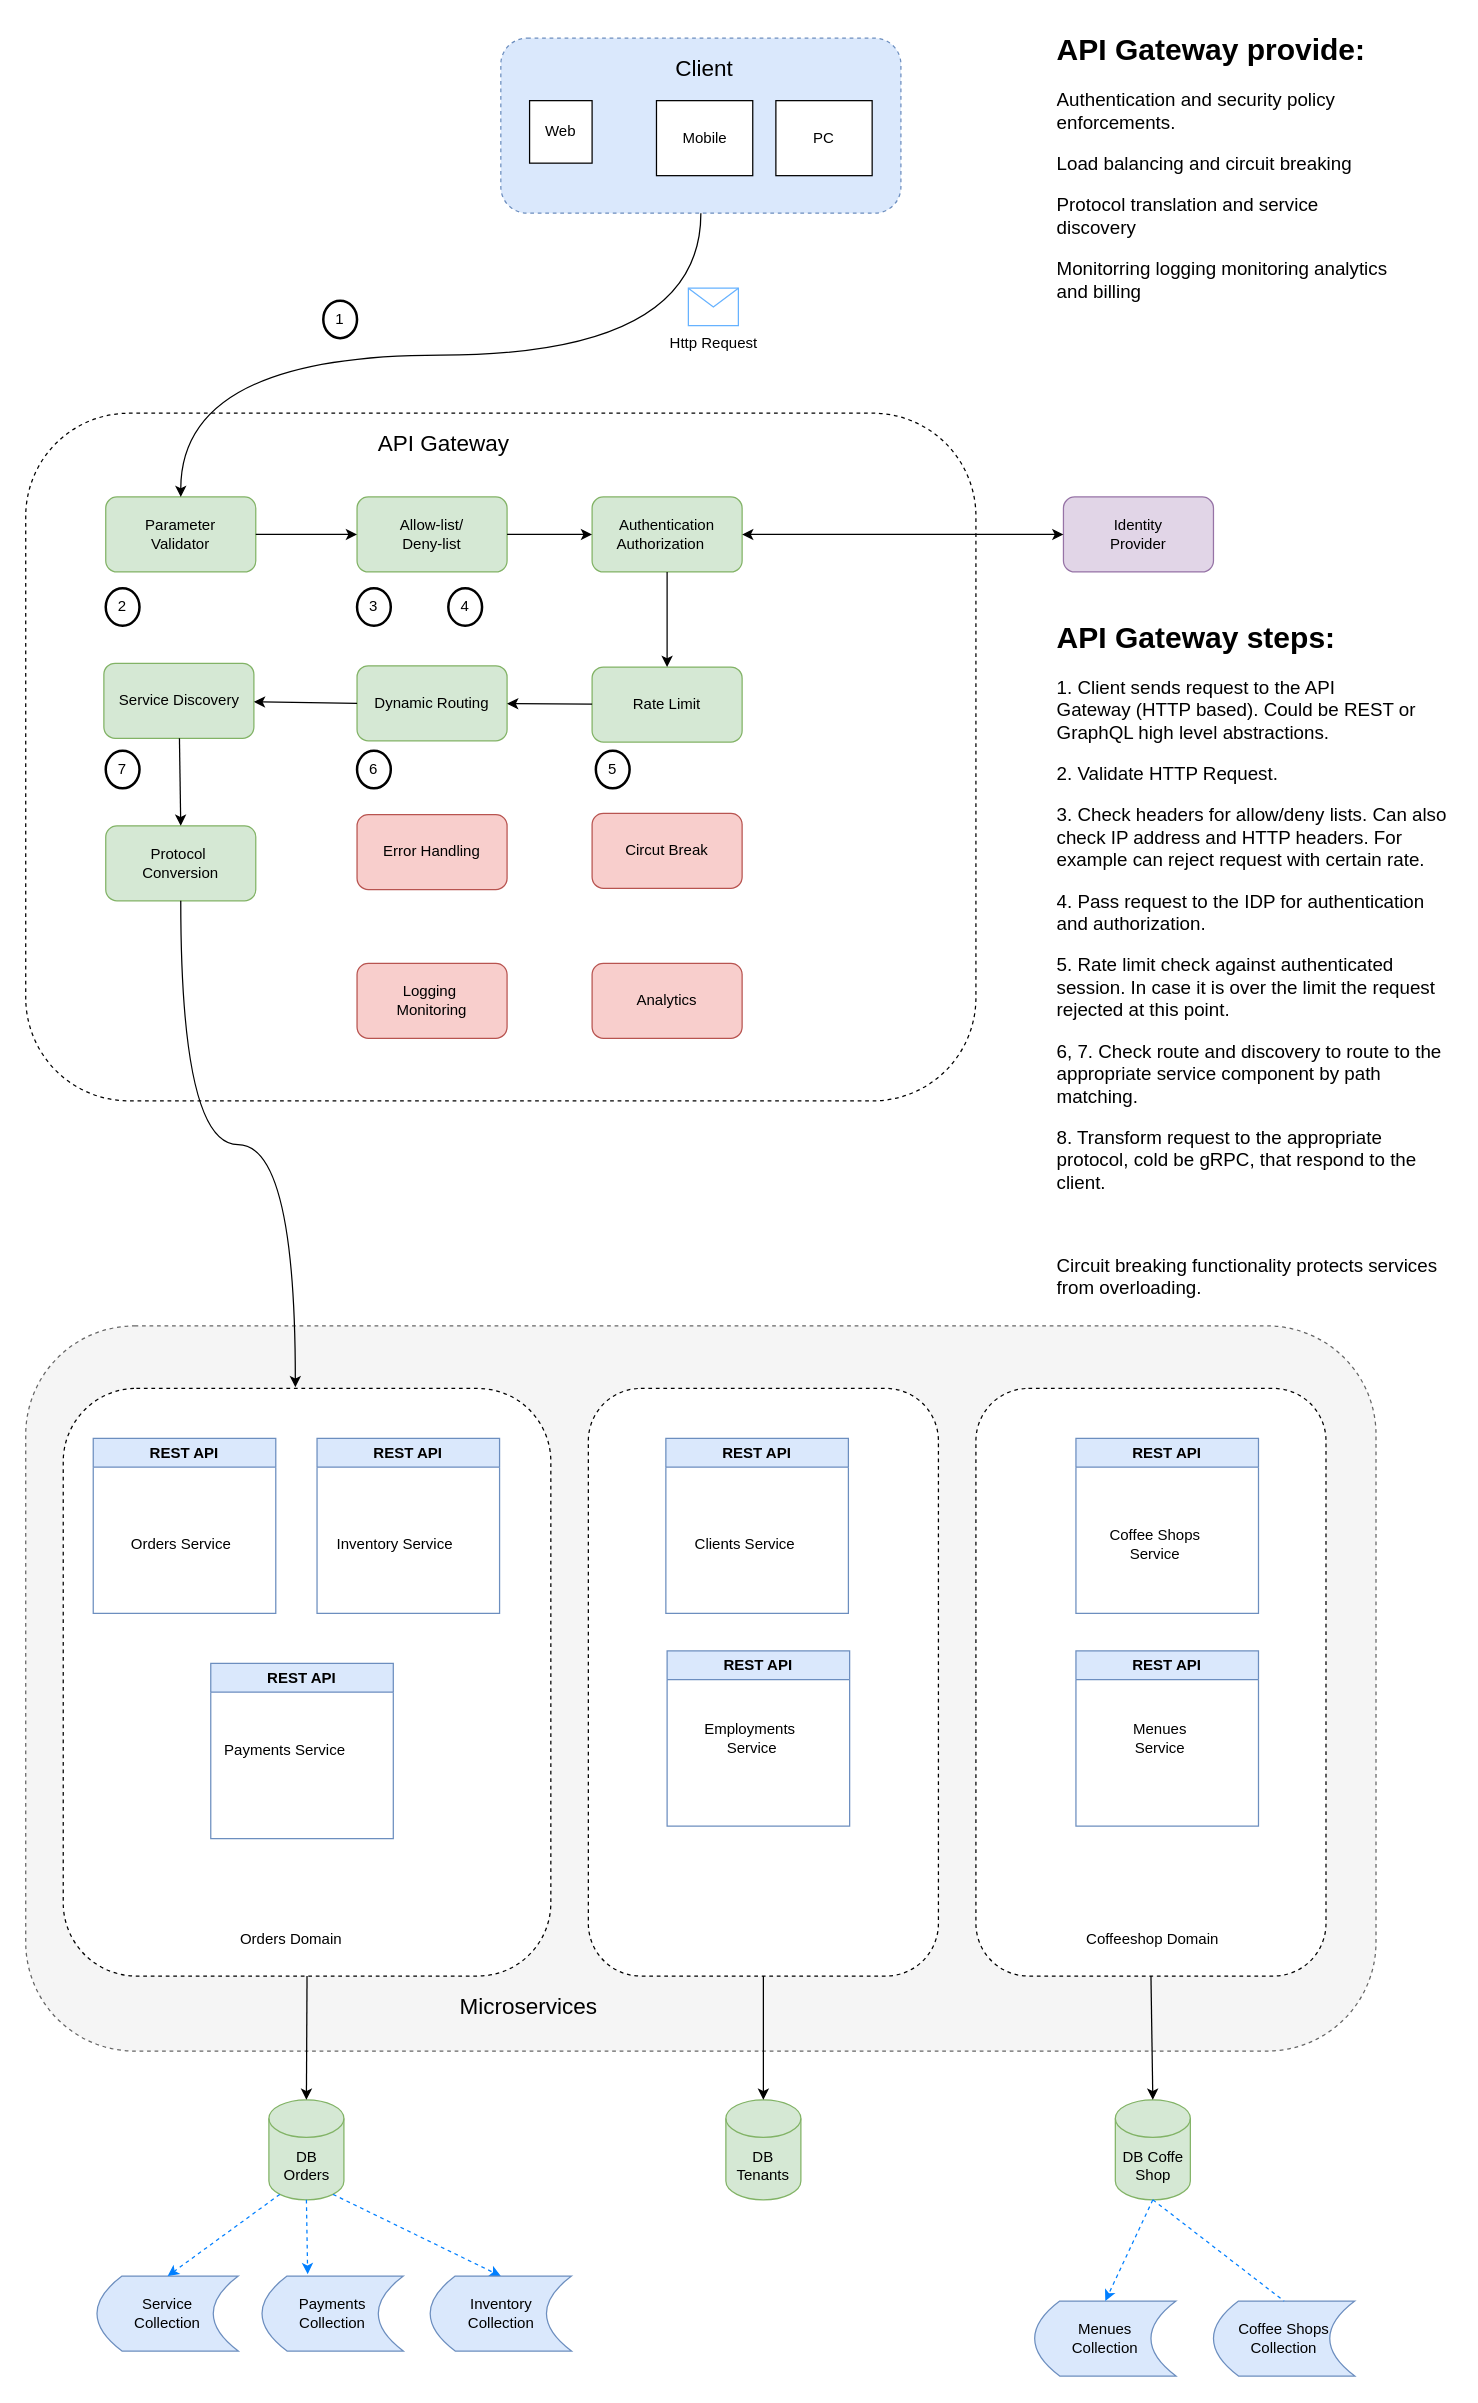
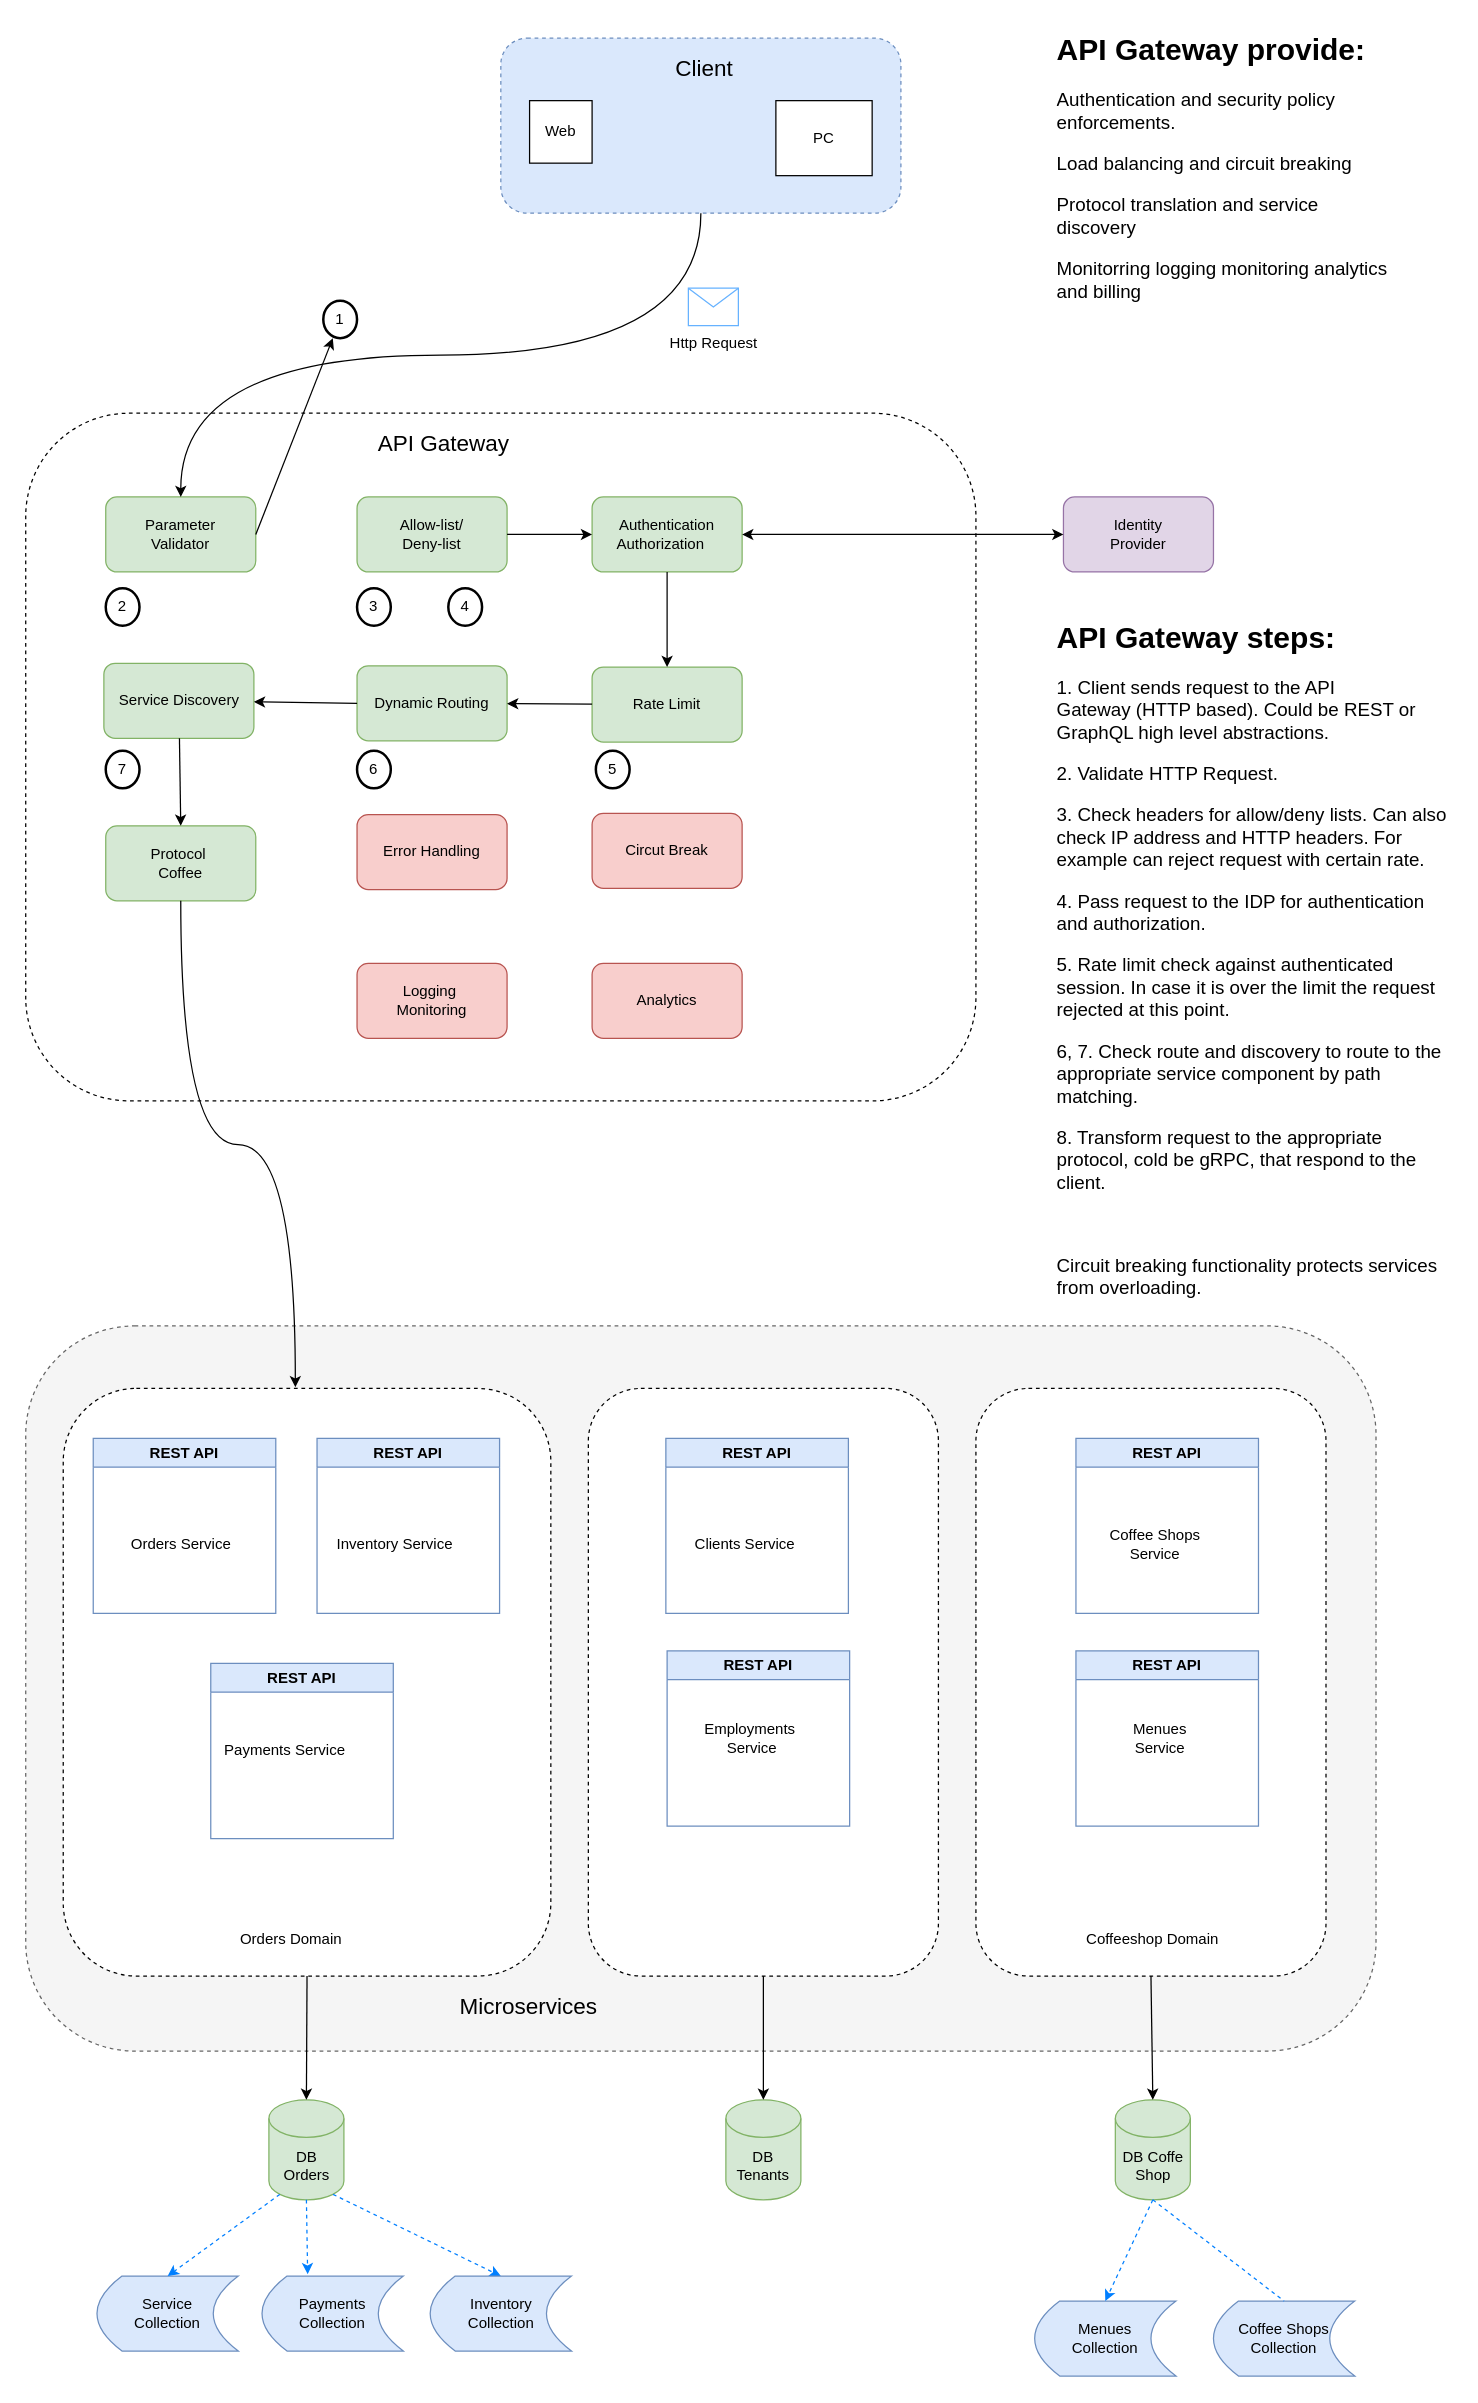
node "Mobile": removed
edge "Parameter Validator" -> "Allow-list/ Deny-list": now "Parameter Validator" -> "1"
node "Protocol Conversion": label "Protocol Conversion" -> "Protocol Coffee"
